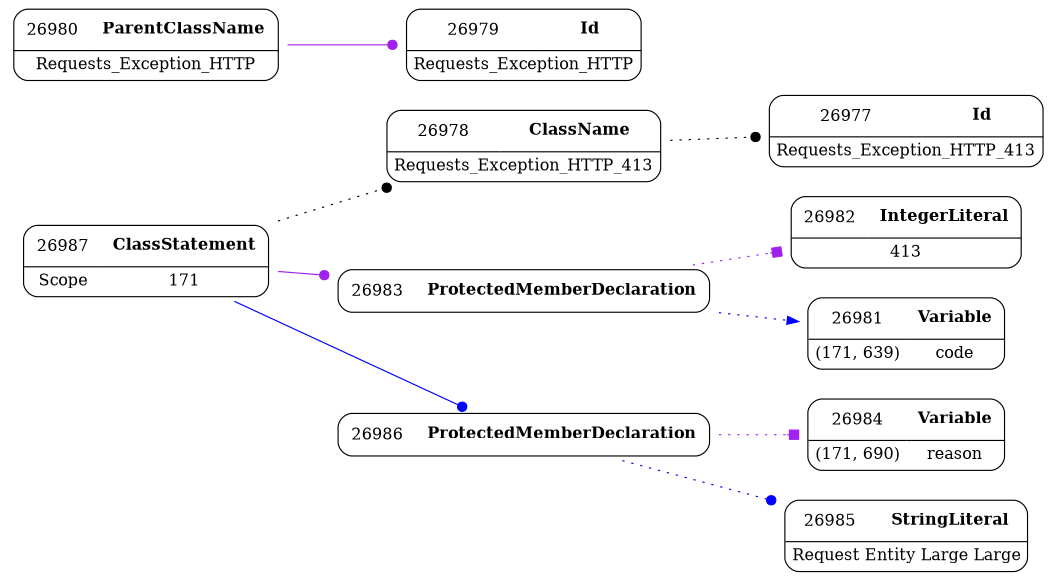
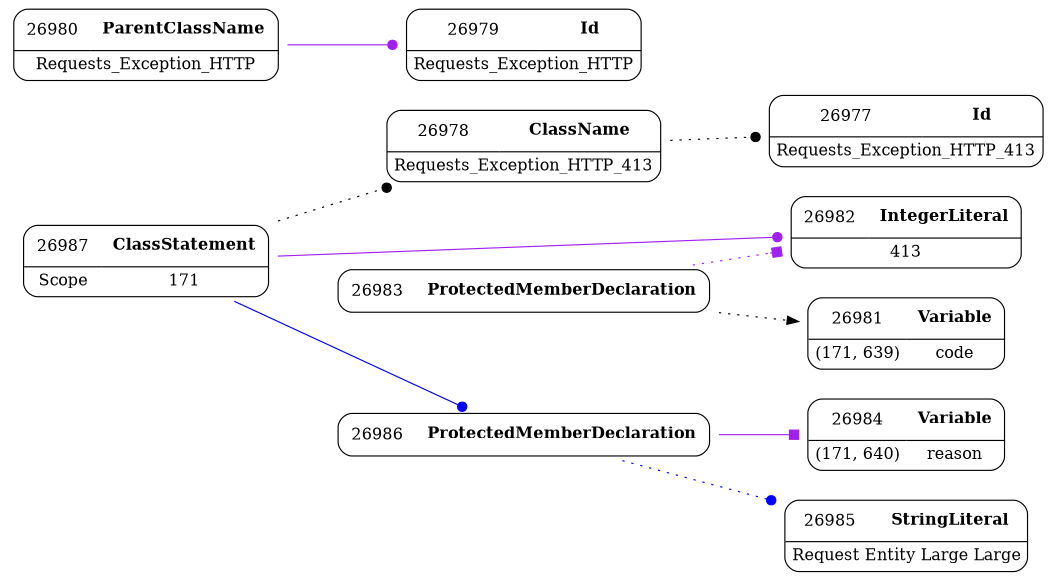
edge "26987" -> "26983": now "26987" -> "26982"
edge "26983" -> "26981": color blue -> black
edge "26986" -> "26984": style dotted -> solid
node "26984": text "(171, 690)" -> "(171, 640)"
